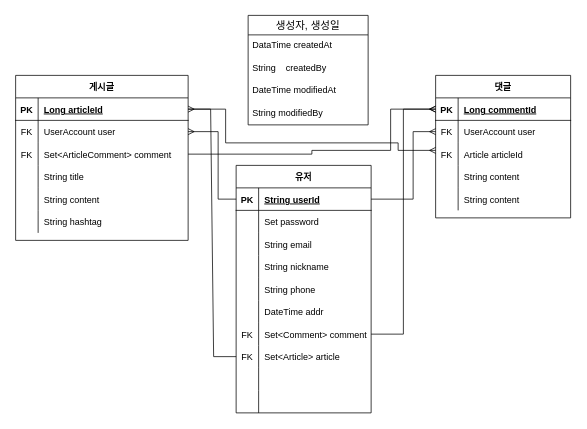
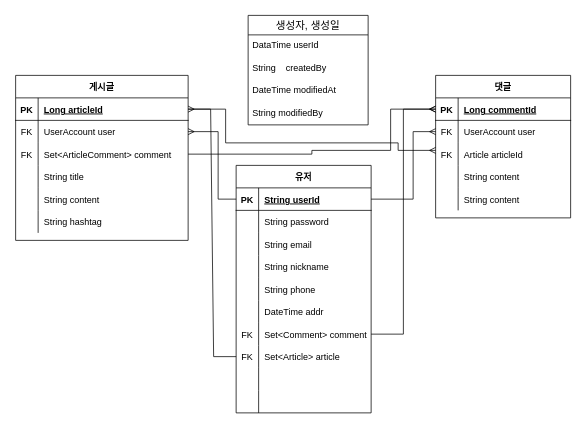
node "DataTime createdAt": label "DataTime createdAt" -> "DataTime userId"
node "Set password": label "Set password" -> "String password"
